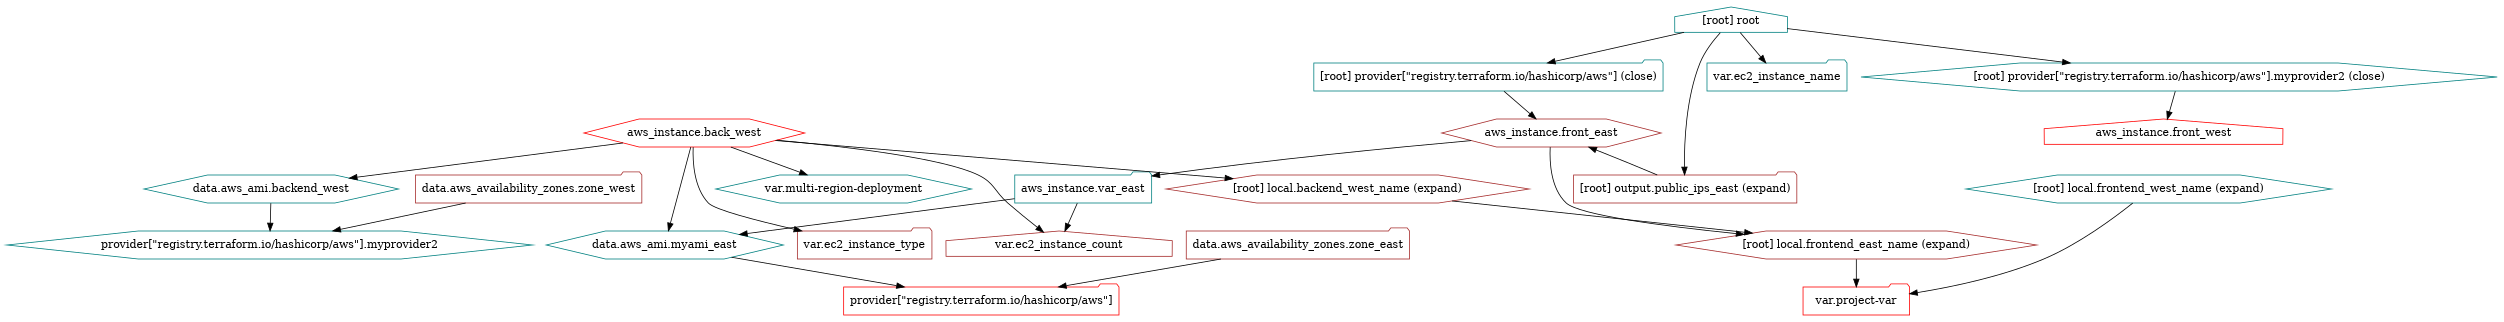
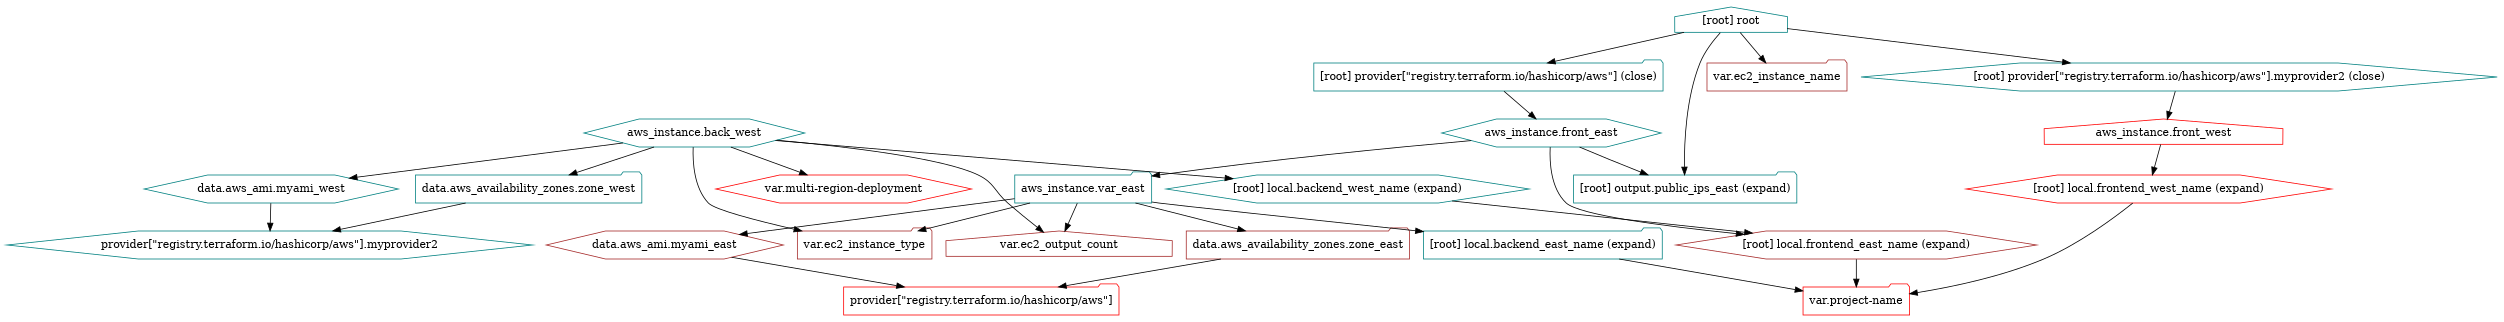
node "var.ec2_instance_name": color teal -> brown
node "aws_instance.back_west": color red -> teal
node "aws_instance.front_east": color brown -> teal
edge "aws_instance.front_west" -> "[root] local.frontend_west_name (expand)": added
edge "[root] output.public_ips_east (expand)" -> "aws_instance.front_east": reversed
edge "aws_instance.back_west" -> "data.aws_ami.myami_east": now "aws_instance.back_west" -> "data.aws_availability_zones.zone_west"
node "data.aws_ami.backend_west": label "data.aws_ami.backend_west" -> "data.aws_ami.myami_west"
node "data.aws_availability_zones.zone_west": color brown -> teal
node "var.multi-region-deployment": color teal -> red
node "[root] local.backend_west_name (expand)": color brown -> teal
node "[root] output.public_ips_east (expand)": color brown -> teal
node "[root] local.frontend_west_name (expand)": color teal -> red
edge "aws_instance.var_east" -> "var.ec2_instance_type": added
edge "aws_instance.var_east" -> "data.aws_availability_zones.zone_east": added
node "data.aws_ami.myami_east": color teal -> brown
node "var.ec2_instance_count": label "var.ec2_instance_count" -> "var.ec2_output_count"
node "[root] local.backend_east_name (expand)": added
node "var.project-var": label "var.project-var" -> "var.project-name"
